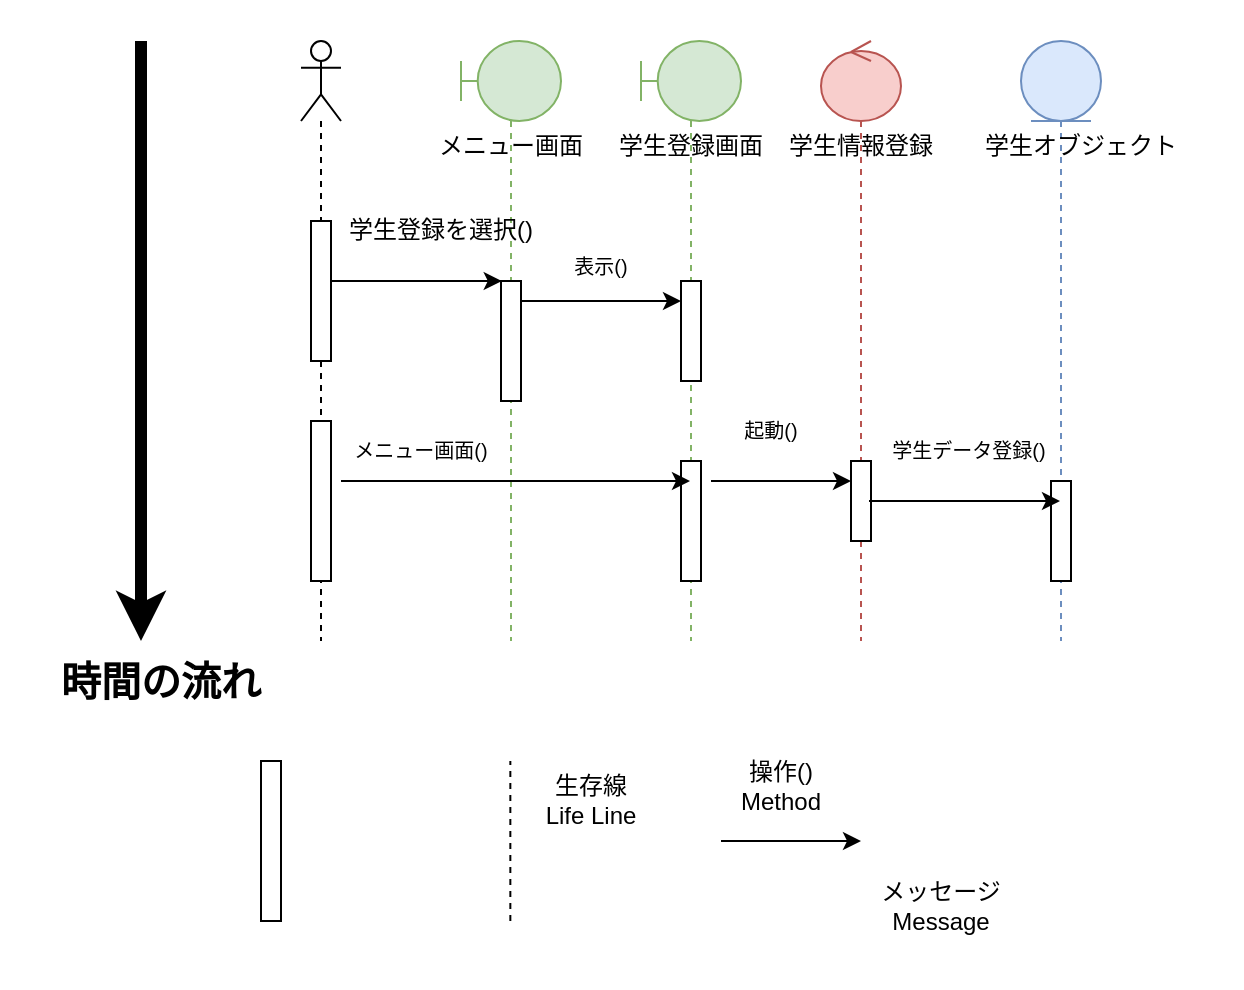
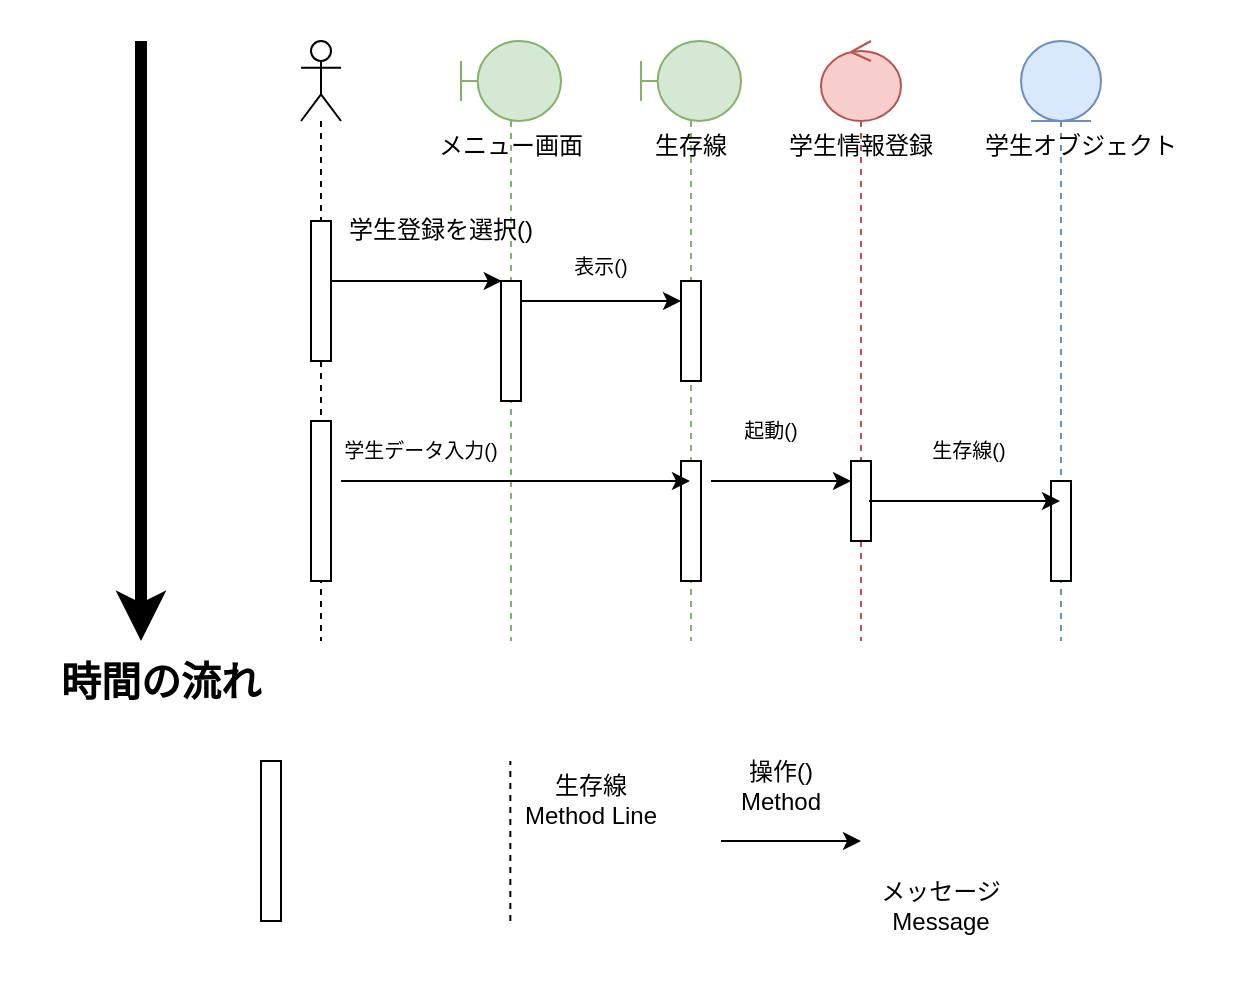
node "学生登録画面": label "学生登録画面" -> "生存線"
node "メニュー画面()": label "メニュー画面()" -> "学生データ入力()"
node "学生データ登録()": label "学生データ登録()" -> "生存線()"
node "生存線 Life Line": label "生存線 Life Line" -> "生存線 Method Line"
